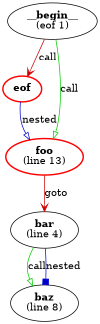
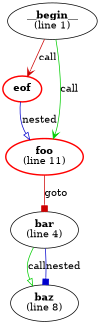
node "__begin__": text "(eof 1)" -> "(line 1)"
edge "__begin__" -> "foo": arrowhead onormal -> vee
node "foo": text "(line 13)" -> "(line 11)"
edge "foo" -> "bar": arrowhead vee -> box
